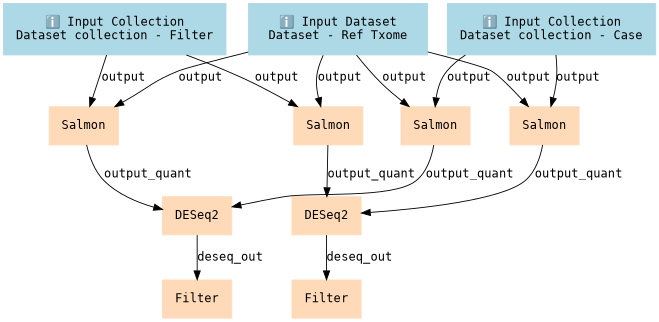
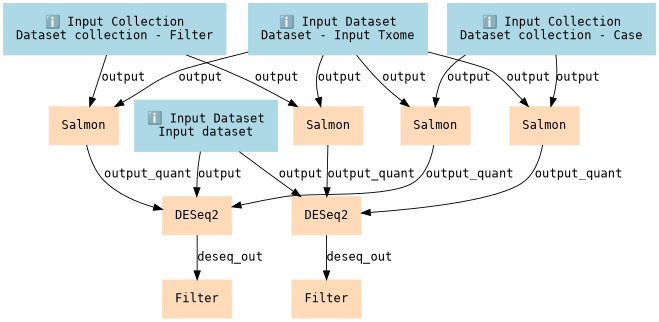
node "ℹ️ Input Dataset Dataset - Ref Txome": label "ℹ️ Input Dataset Dataset - Ref Txome" -> "ℹ️ Input Dataset Dataset - Input Txome"
node "ℹ️ Input Dataset Input dataset": added
